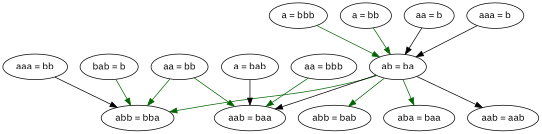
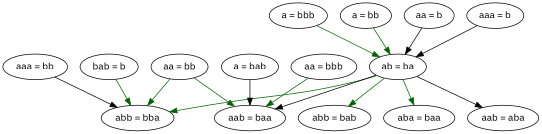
node "aab = aab": label "aab = aab" -> "aab = aba"
